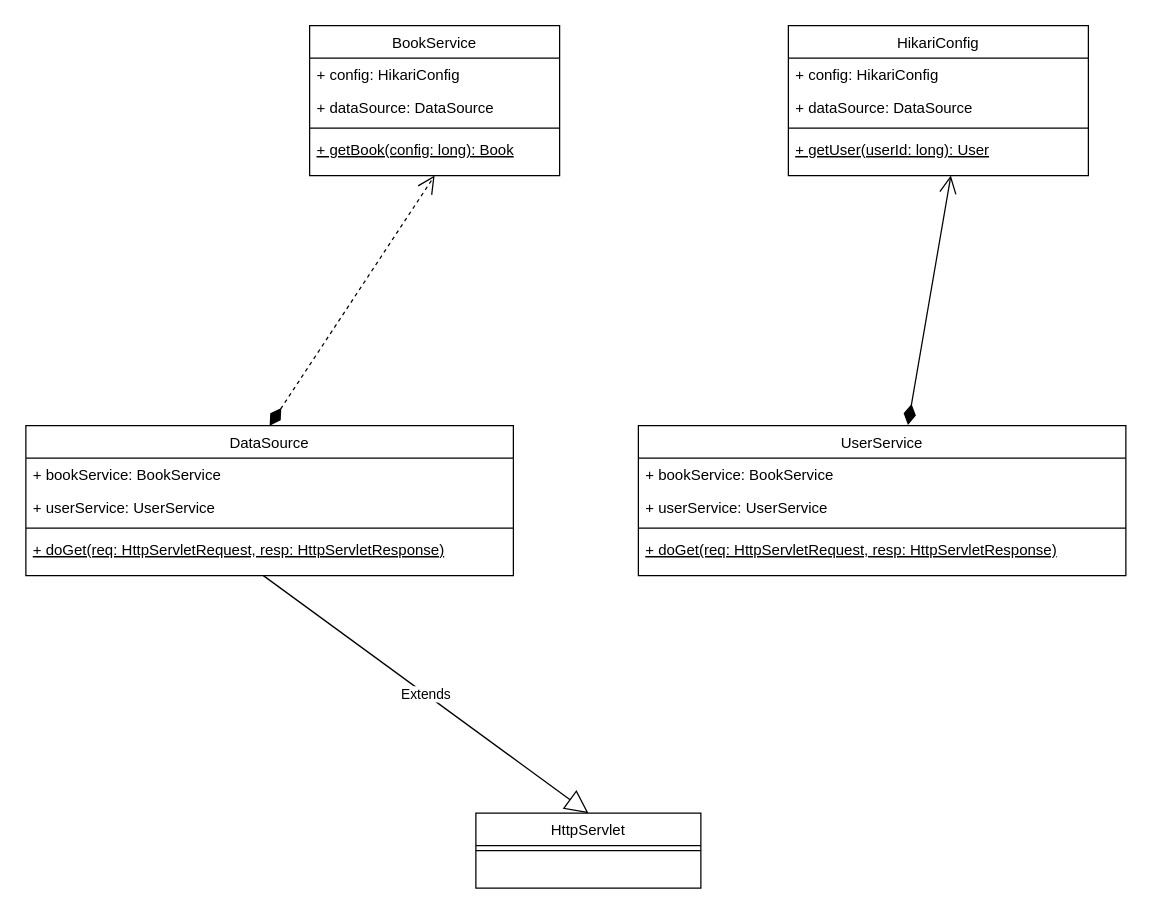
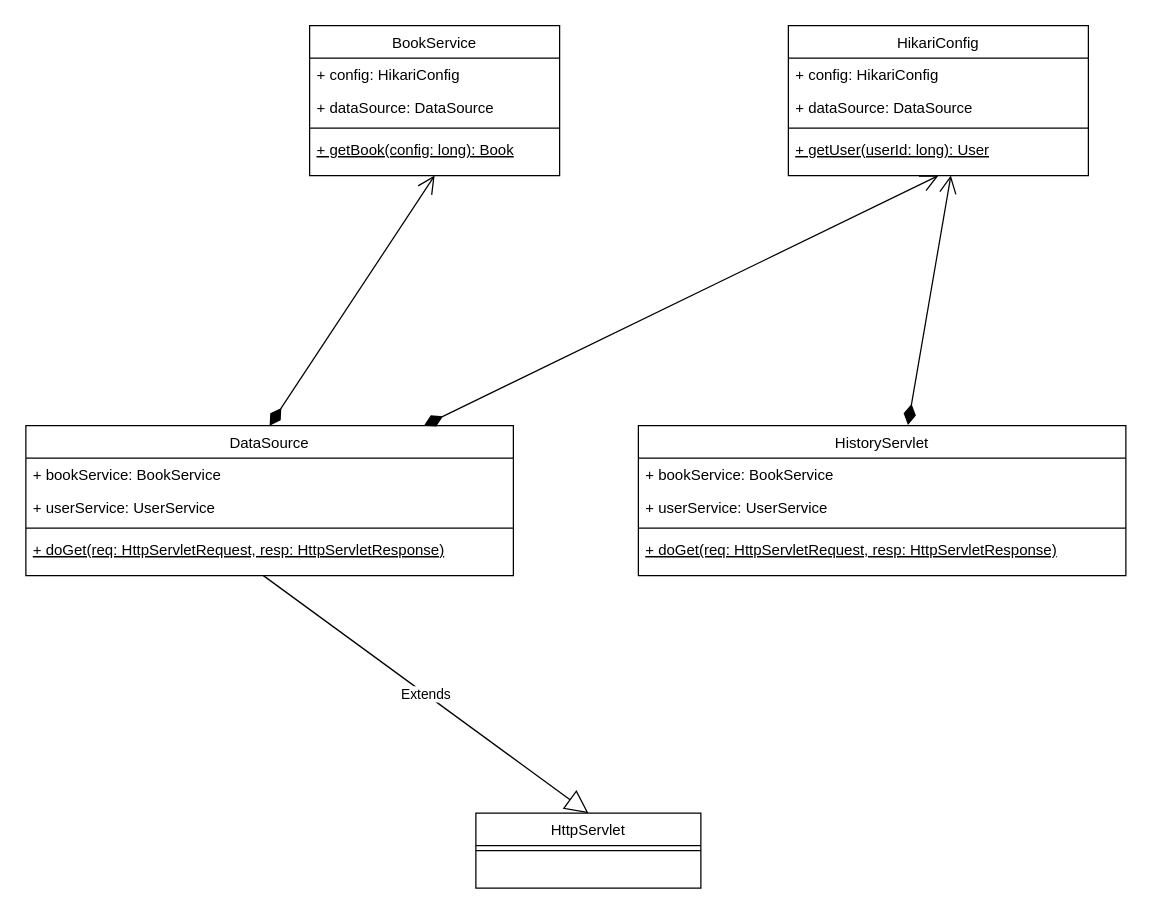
edge "BookService" -- "DataSource": style dashed -> solid
edge "HikariConfig" -- "DataSource": added
node "UserService": label "UserService" -> "HistoryServlet"
